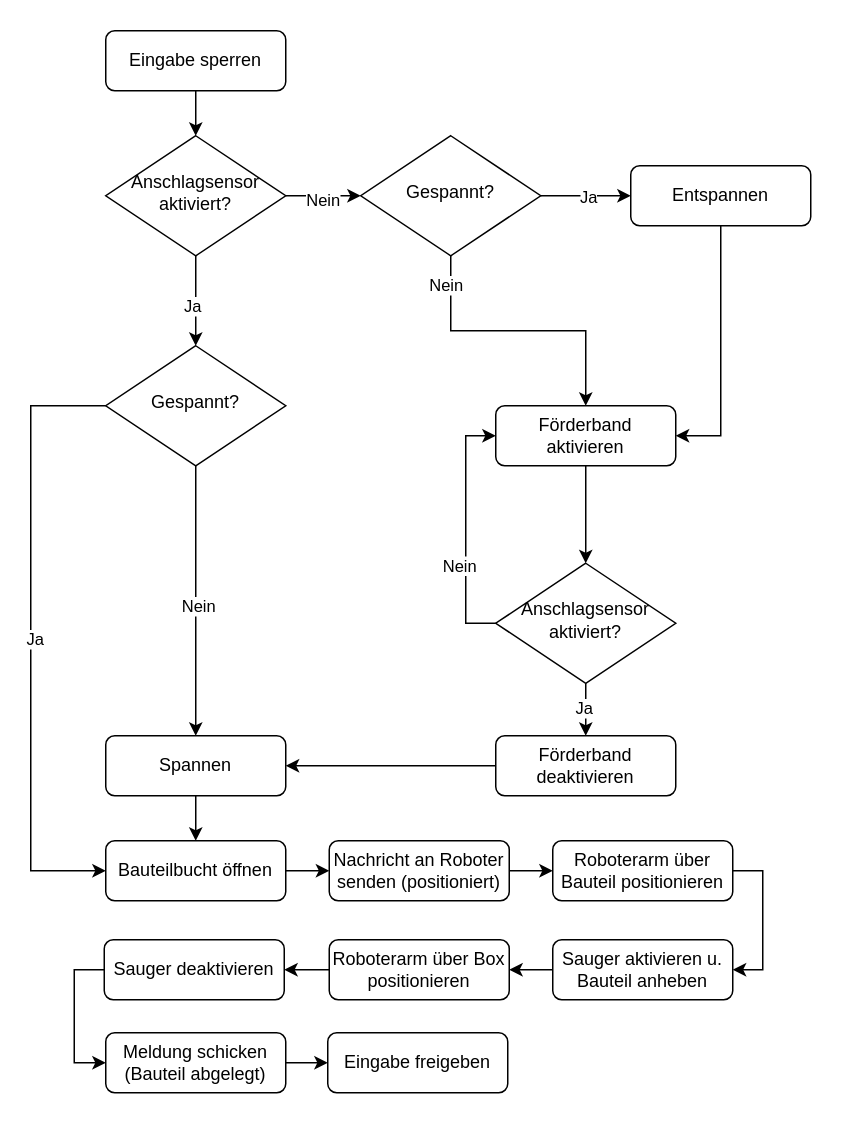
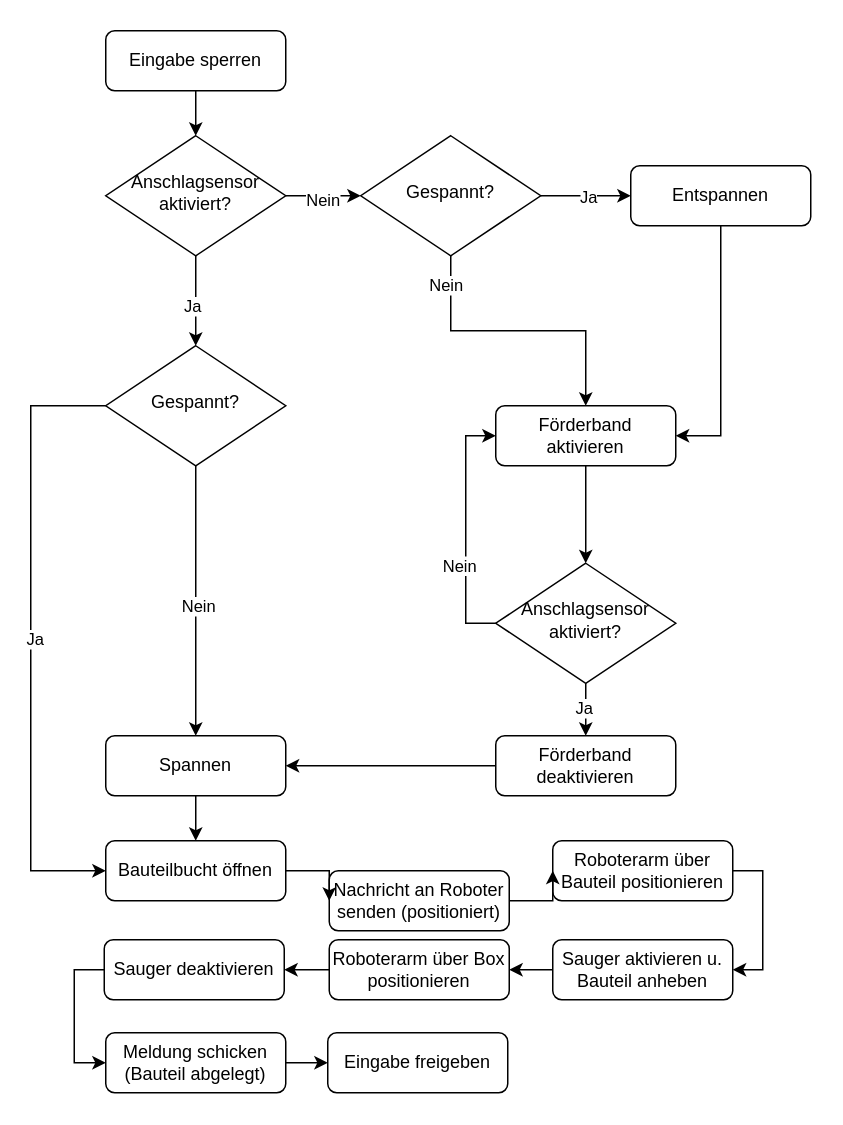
node "Nachricht an Roboter senden (positioniert)": moved (419, 871) -> (419, 901)
